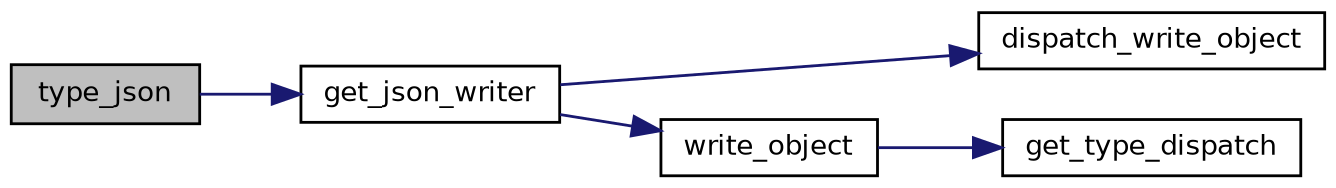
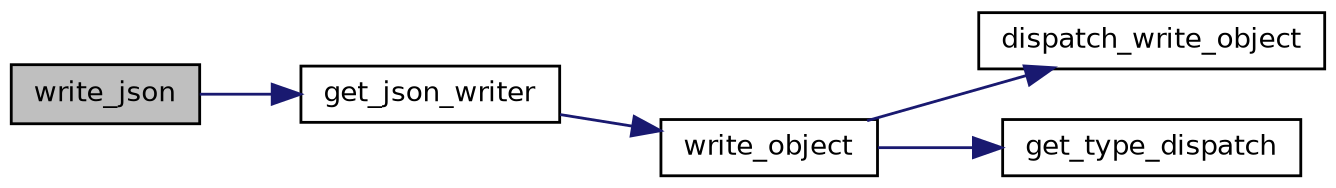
edge "get_json_writer" -> "dispatch_write_object": now "write_object" -> "dispatch_write_object"
node "type_json": label "type_json" -> "write_json"
